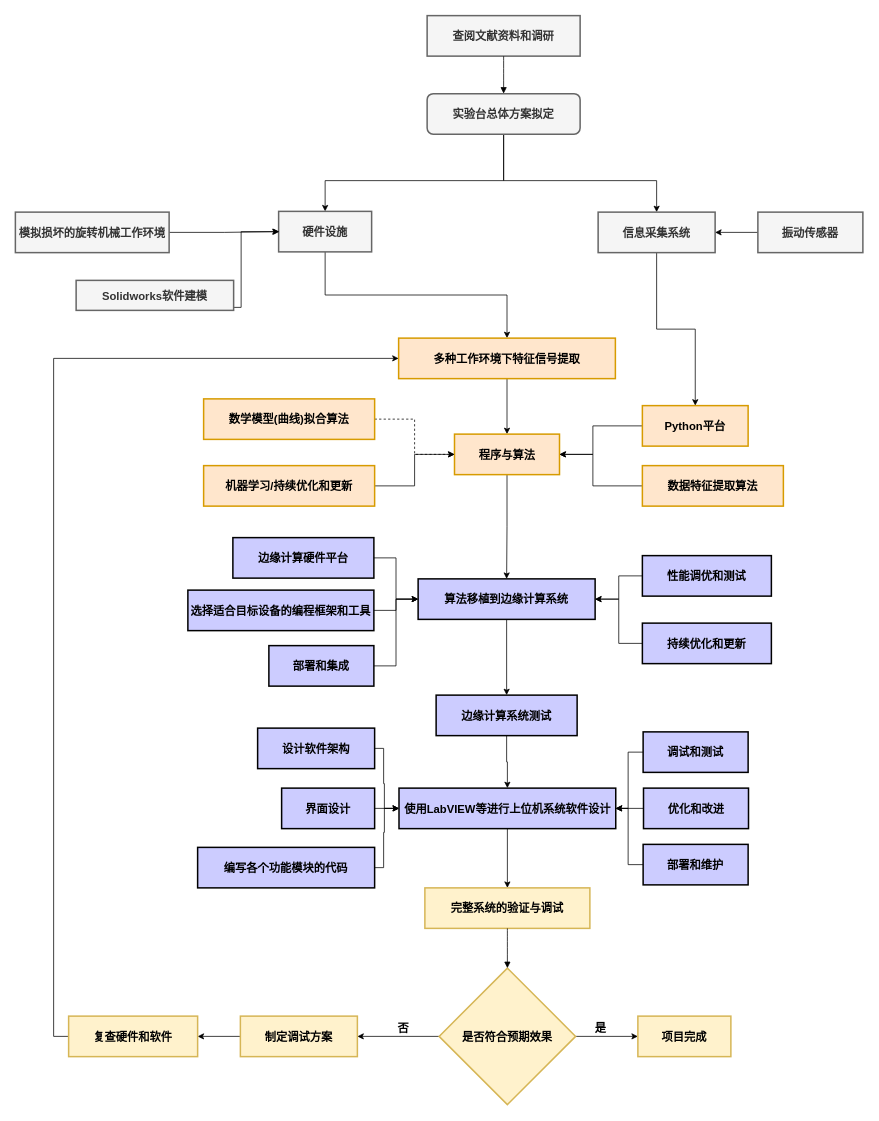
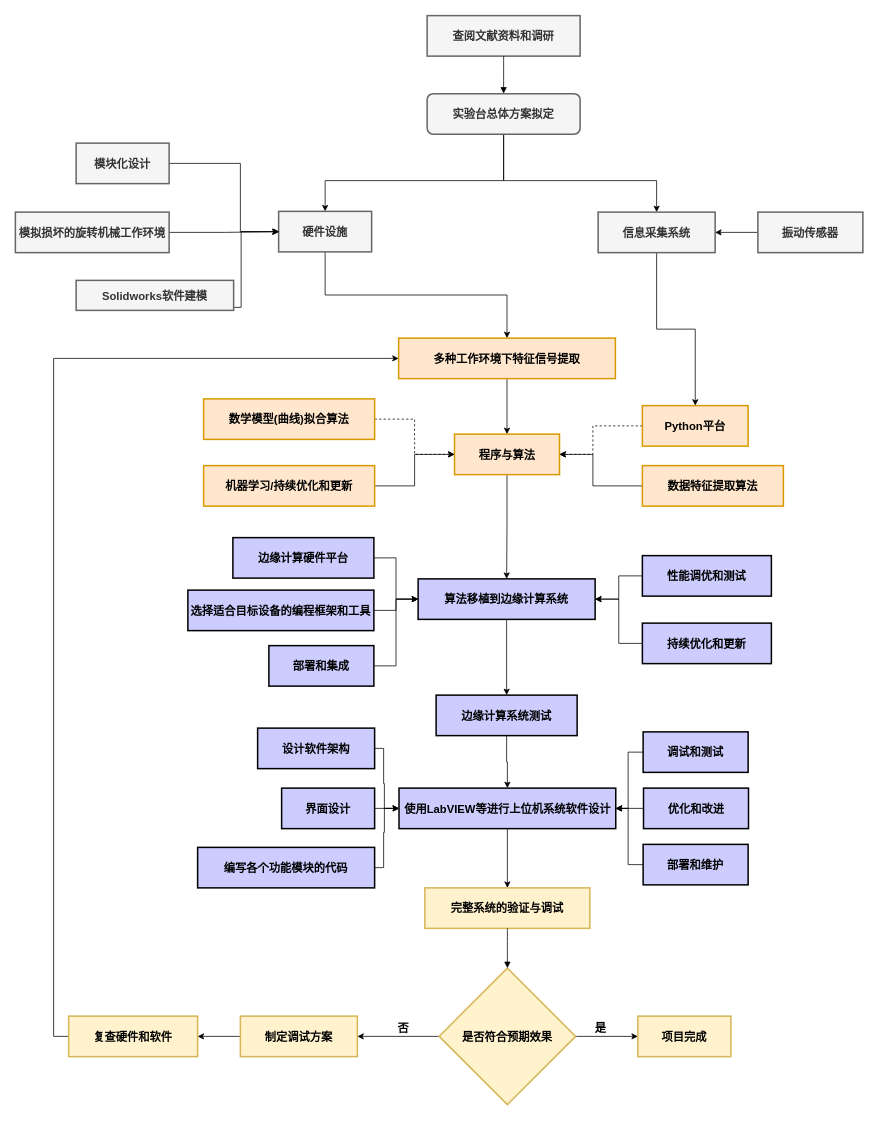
node "模块化设计": added
edge "模块化设计" -> "硬件设施": added
edge "Python平台" -> "程序与算法": style solid -> dashed
